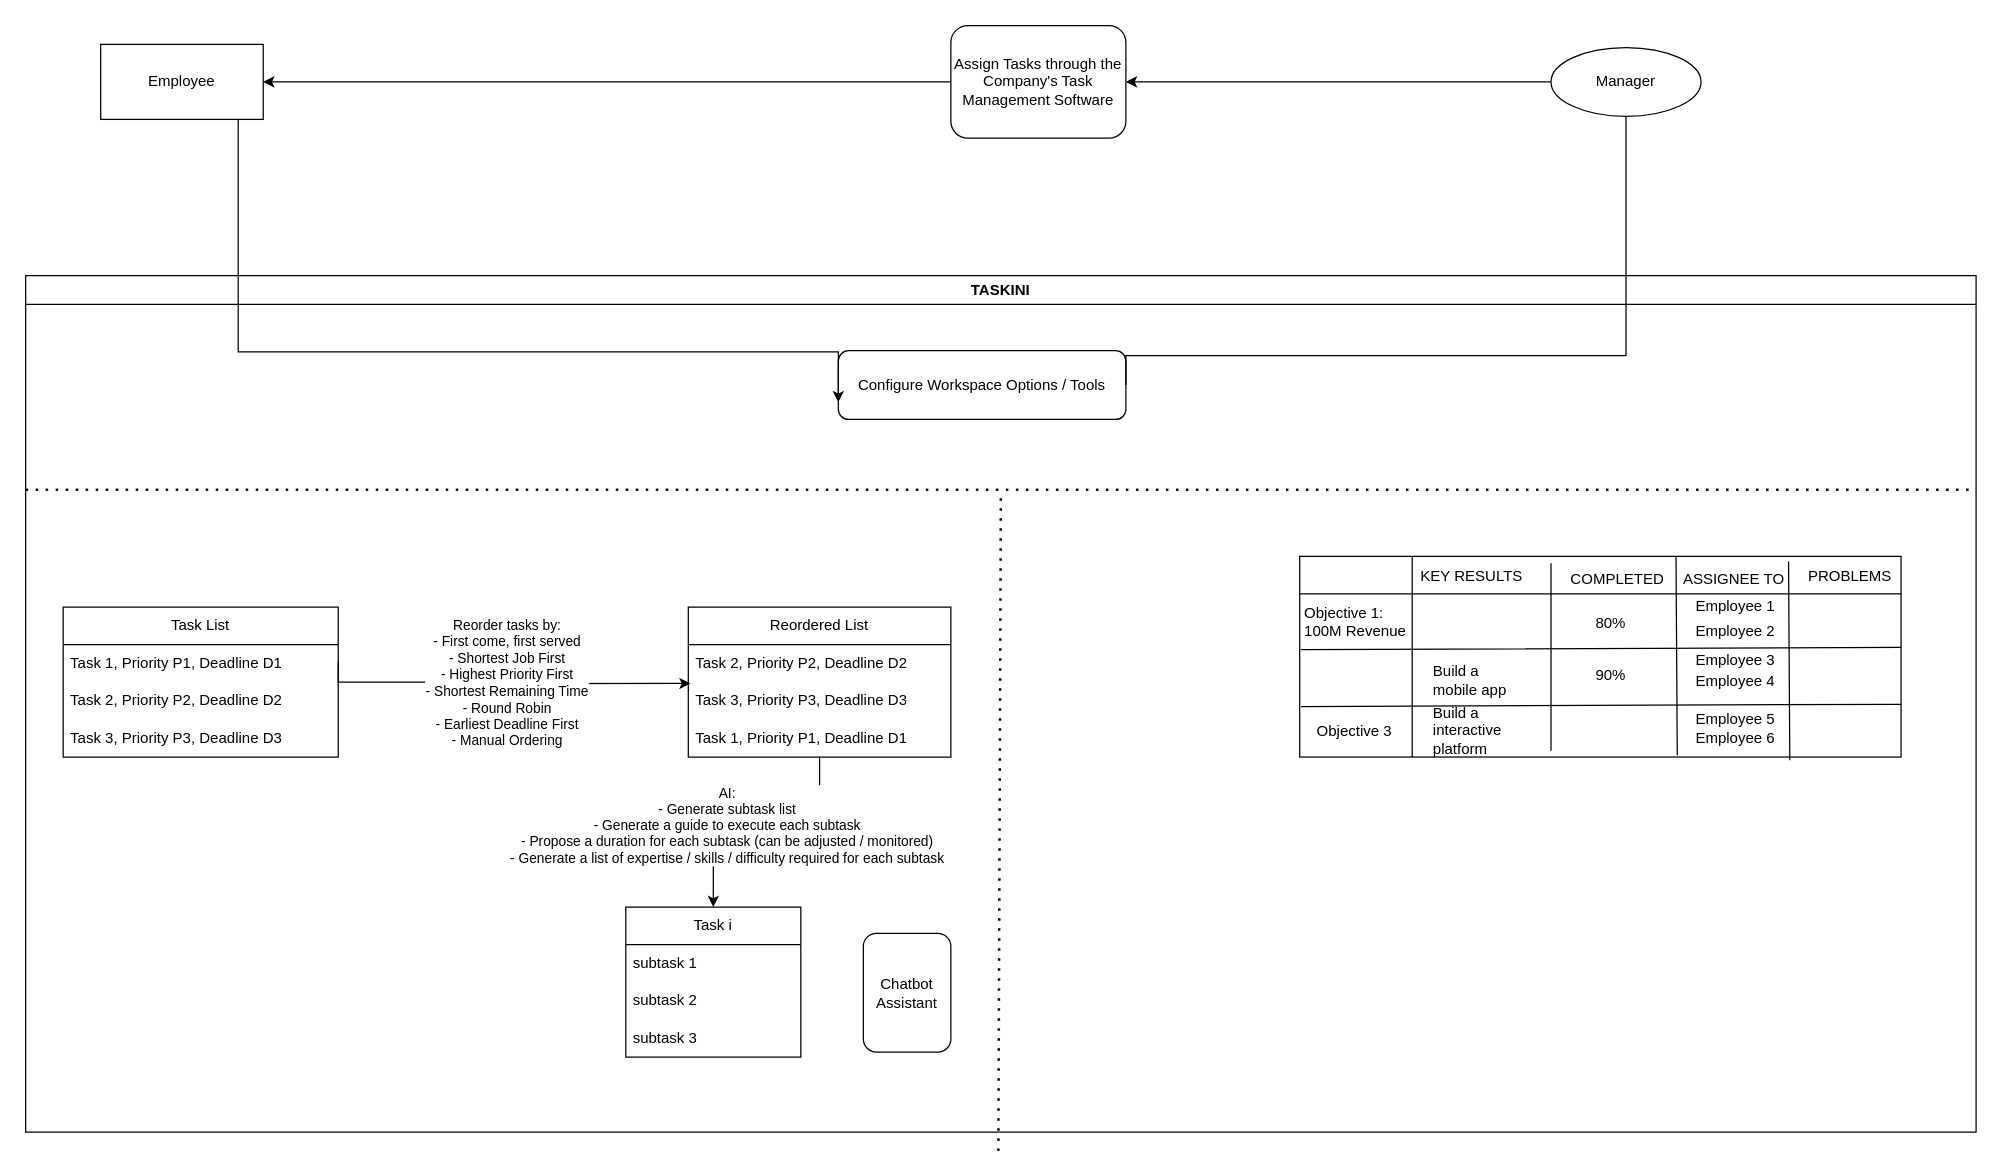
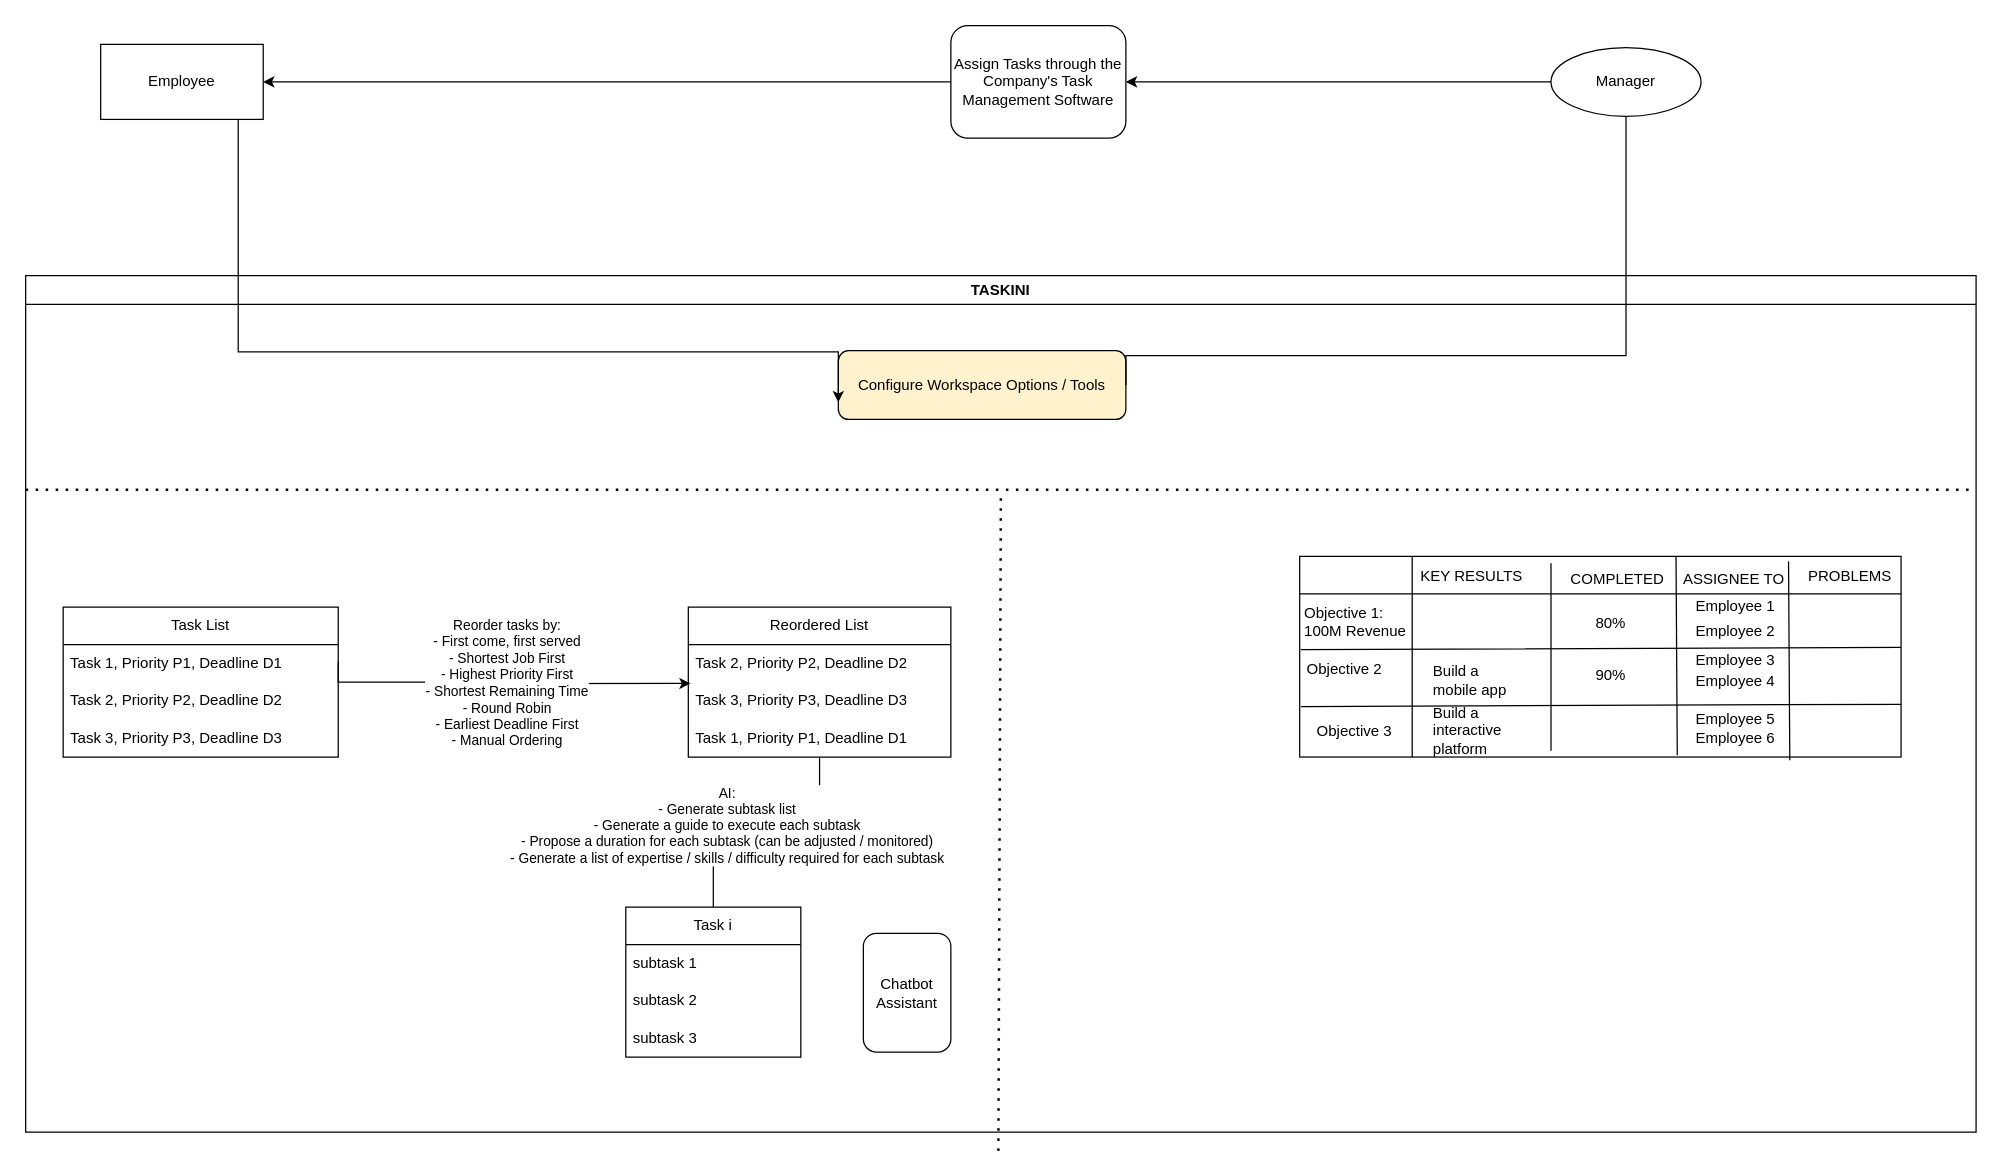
node "Configure Workspace Options / Tools": fillcolor #ffffff -> #fff2cc
node "Objective 2": added
edge "Reordered List" -> "Task i": arrowhead classic -> none
